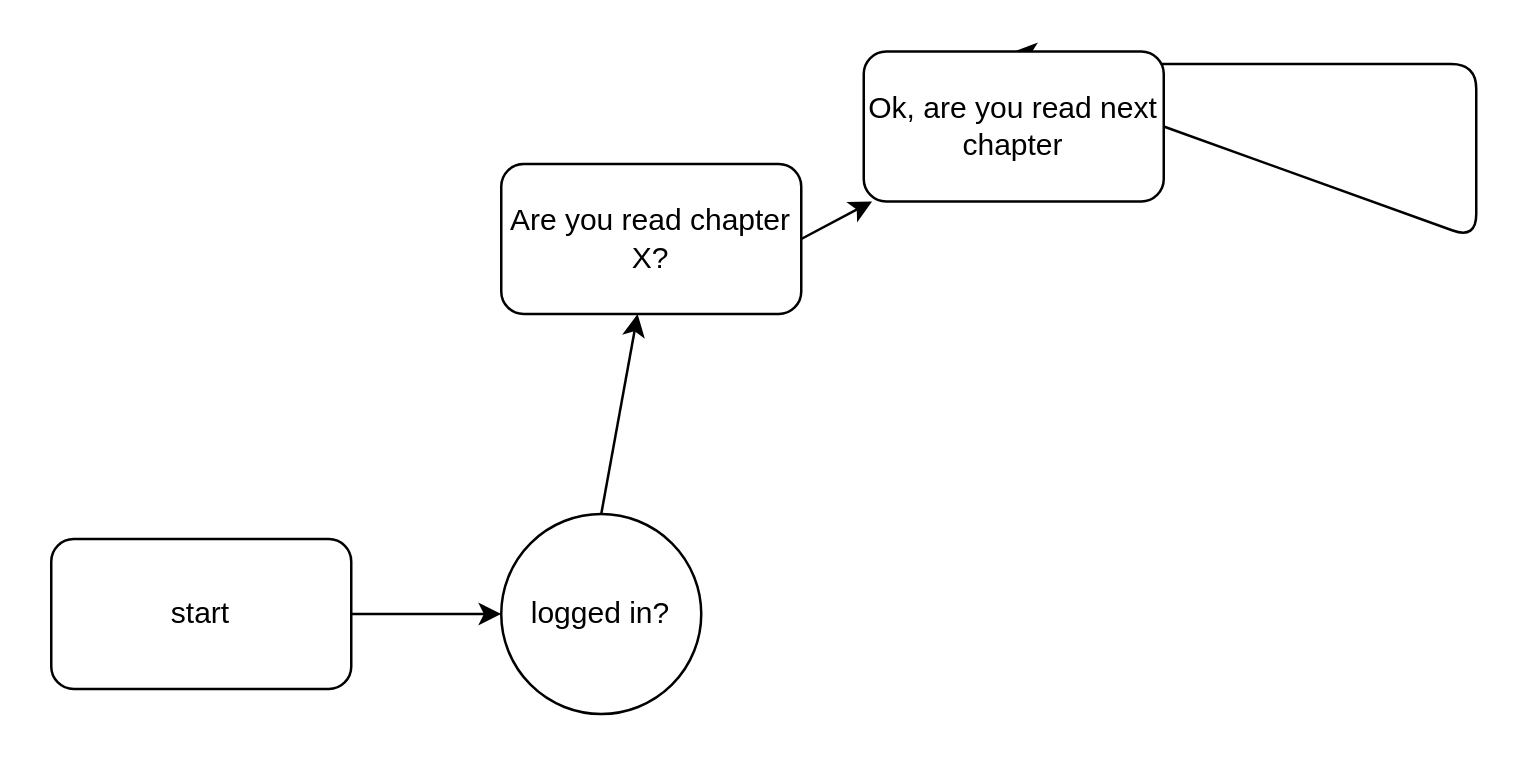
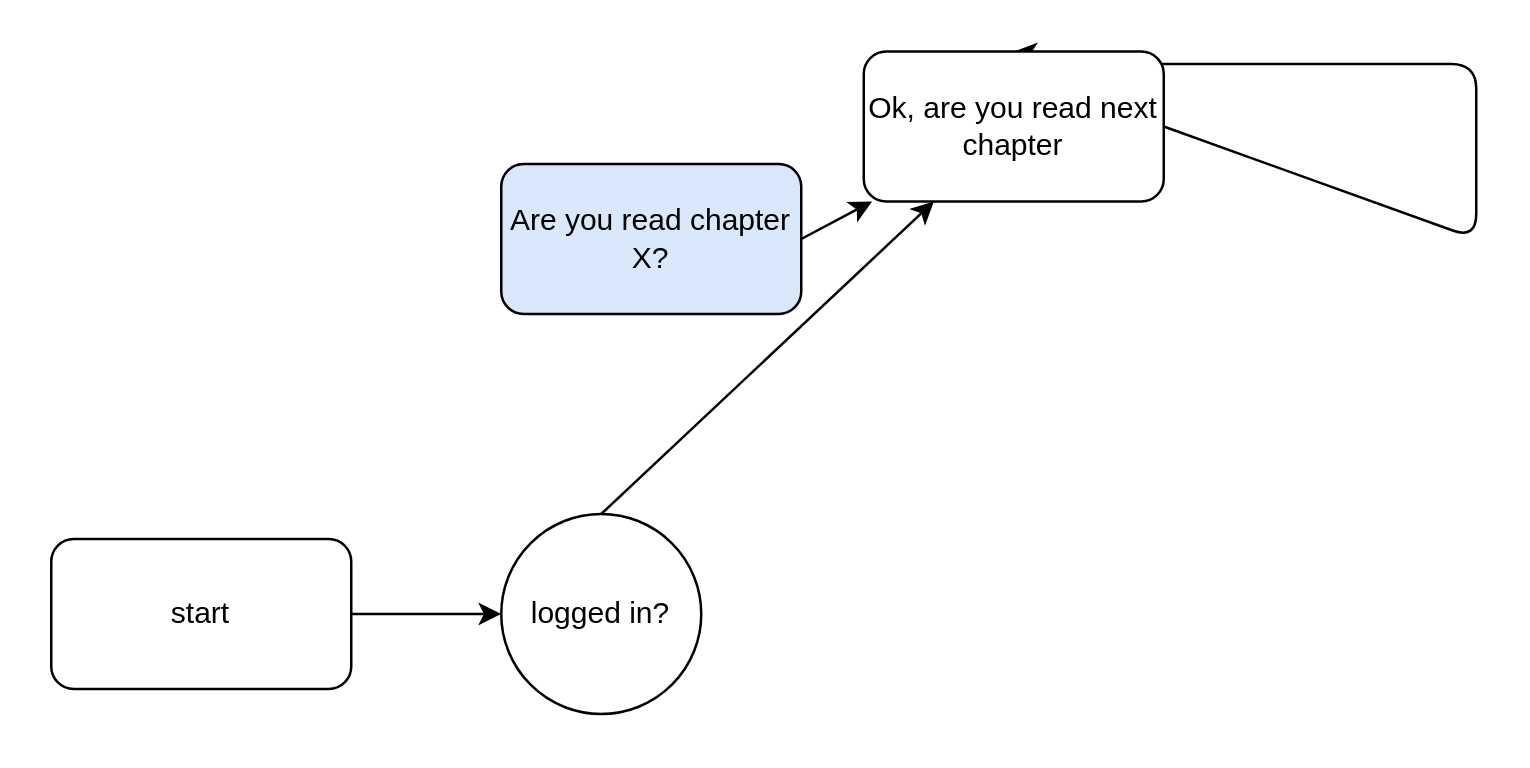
node "Are you read chapter X?": fillcolor #ffffff -> #dae8fc
edge "logged in?" -> "Are you read chapter X?": now "logged in?" -> "Ok, are you read next chapter"
